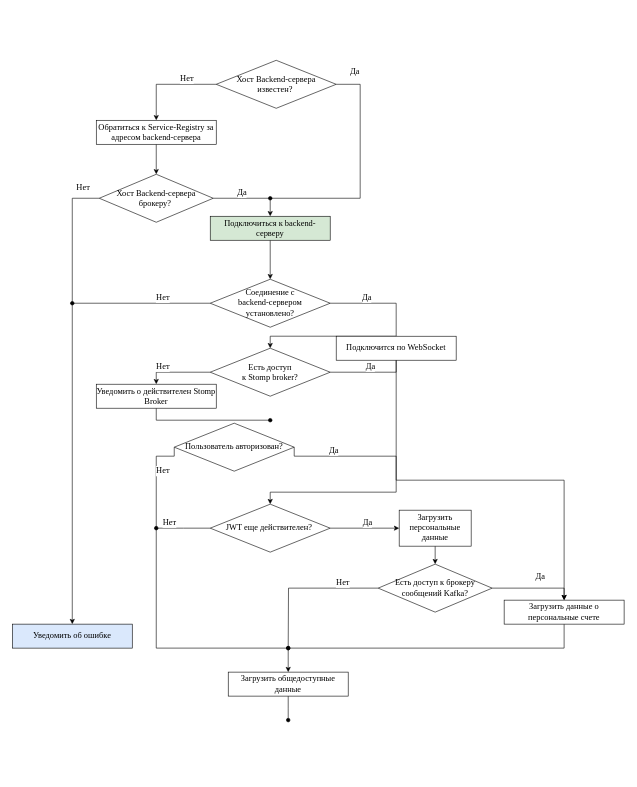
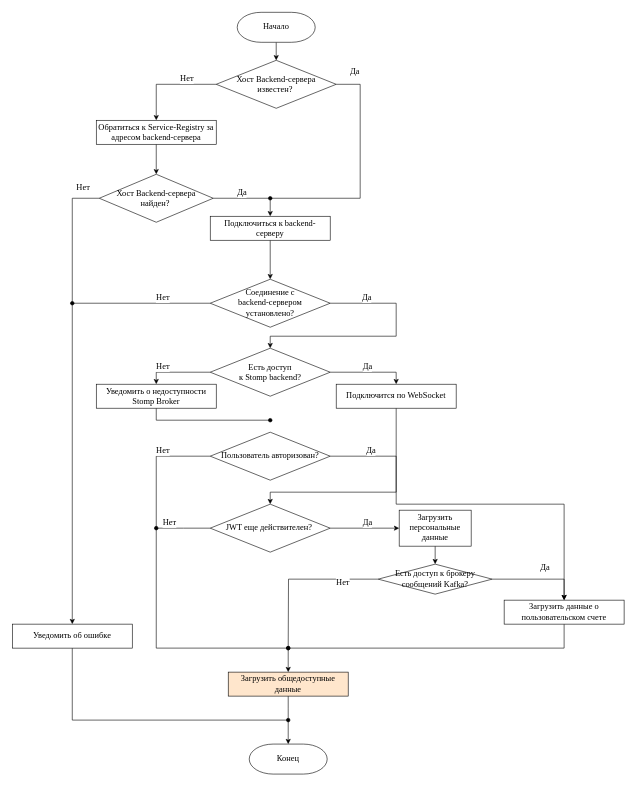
node "Начало": added
edge "Начало" -> "Хост Backend-сервера известен?": added
node "Хост Backend-сервера брокеру?": label "Хост Backend-сервера брокеру?" -> "Хост Backend-сервера найден?"
node "Подключиться к backend-серверу": fillcolor #d5e8d4 -> #ffffff
node "Подключится по WebSocket": moved (396, 348) -> (396, 396)
node "Есть доступ к Stomp broker?": label "Есть доступ к Stomp broker?" -> "Есть доступ к Stomp backend?"
node "Уведомить о действителен Stomp Broker": label "Уведомить о действителен Stomp Broker" -> "Уведомить о недоступности Stomp Broker"
node "Пользователь авторизован?": moved (234, 447) -> (270, 456)
node "Есть доступ к брокеру сообщений Kafka?": size 114x48 -> 114x30
node "Загрузить данные о персональные счете": label "Загрузить данные о персональные счете" -> "Загрузить данные о пользовательском счете"
node "Уведомить об ошибке": fillcolor #dae8fc -> #ffffff
node "Загрузить общедоступные данные": fillcolor #ffffff -> #ffe6cc
edge "Уведомить об ошибке" -> "Конец": added
node "Конец": added
